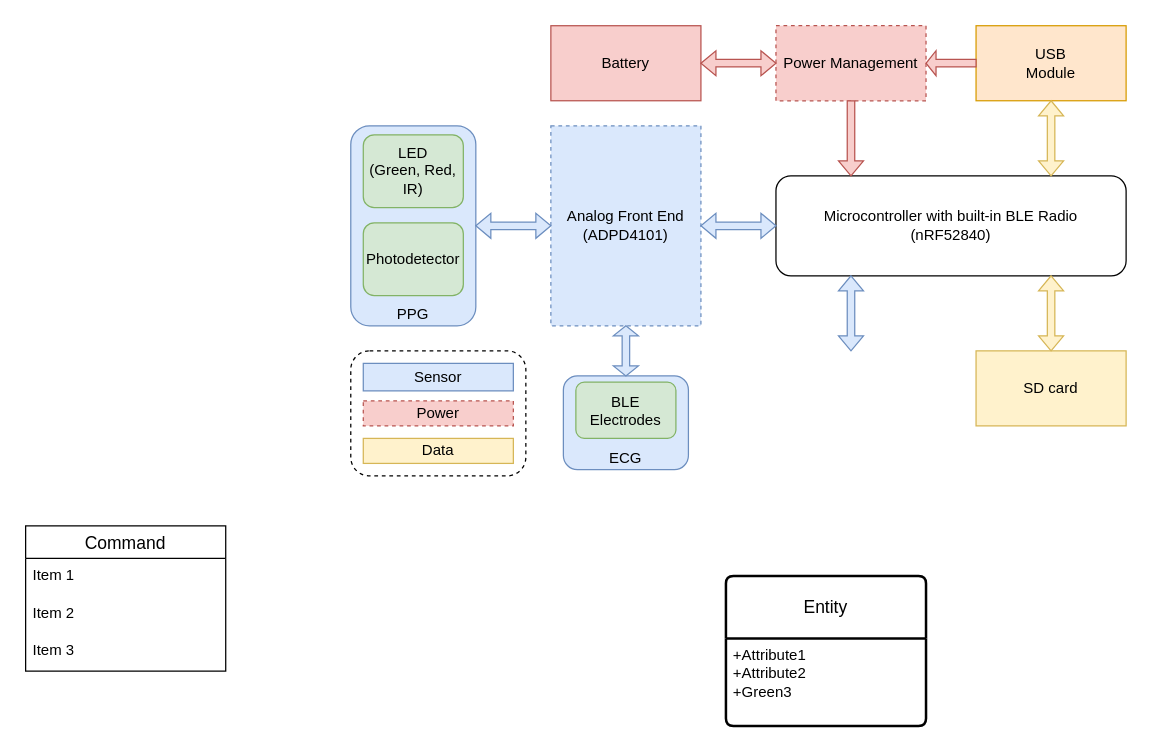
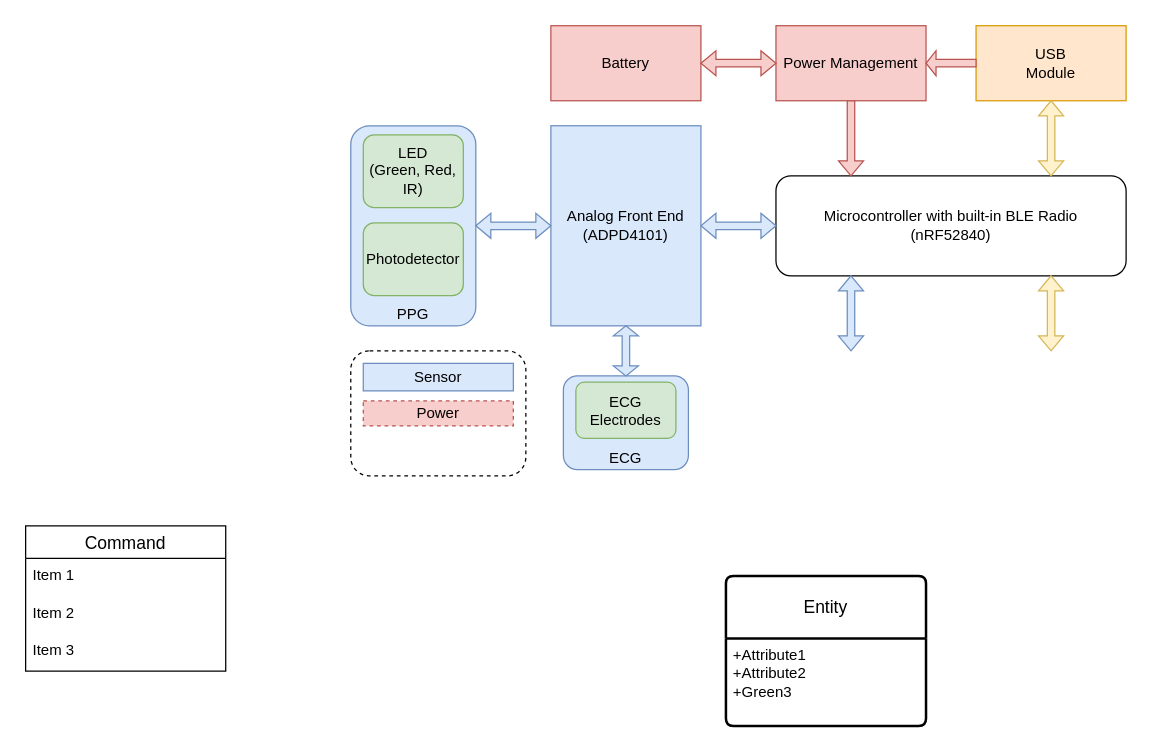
node "Power Management": style dashed -> solid
node "Analog Front End (ADPD4101)": style dashed -> solid
node "SD card": removed
node "BLE Electrodes": label "BLE Electrodes" -> "ECG Electrodes"
node "Data": removed
